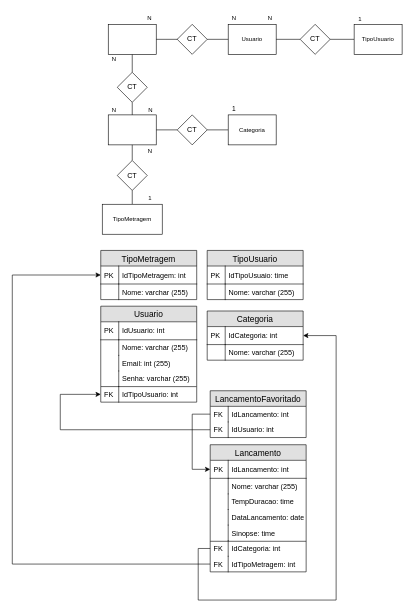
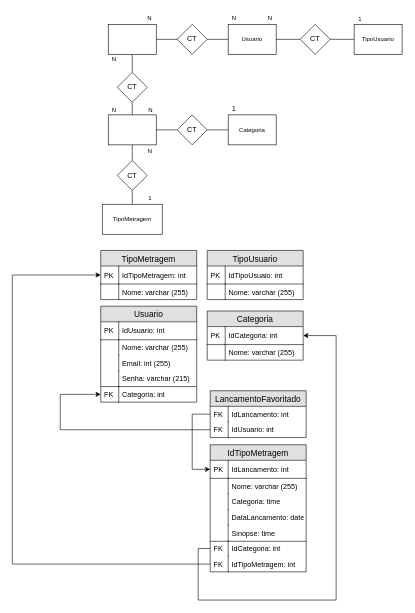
node "IdTipoUsuaio: time": label "IdTipoUsuaio: time" -> "IdTipoUsuaio: int"
node "Senha: varchar (255)": label "Senha: varchar (255)" -> "Senha: varchar (215)"
node "IdTipoUsuario: int": label "IdTipoUsuario: int" -> "Categoria: int"
node "Lancamento": label "Lancamento" -> "IdTipoMetragem"
node "TempDuracao: time": label "TempDuracao: time" -> "Categoria: time"
